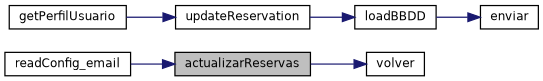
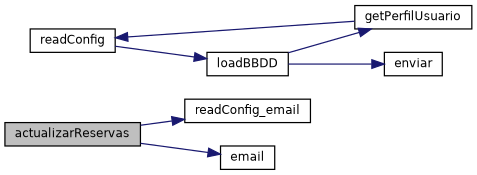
node "updateReservation": label "updateReservation" -> "readConfig"
edge "loadBBDD" -> "getPerfilUsuario": added
edge "readConfig_email" -> "actualizarReservas": reversed
node "volver": label "volver" -> "email"
